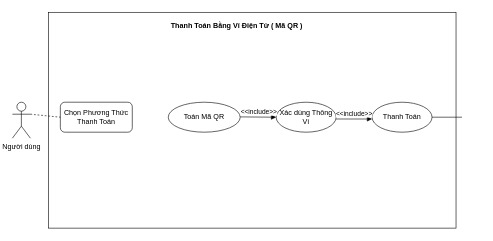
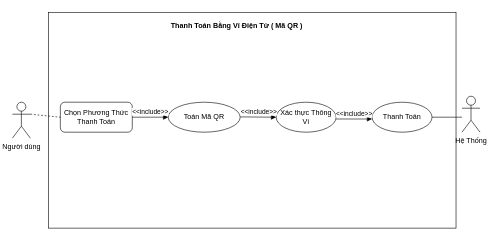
node "Hệ Thống": added
edge "Chọn Phương Thức Thanh Toán" -> "Toán Mã QR": added, label "<<include>>"
node "Xác dùng Thông Ví": label "Xác dùng Thông Ví" -> "Xác thực Thông Ví"
